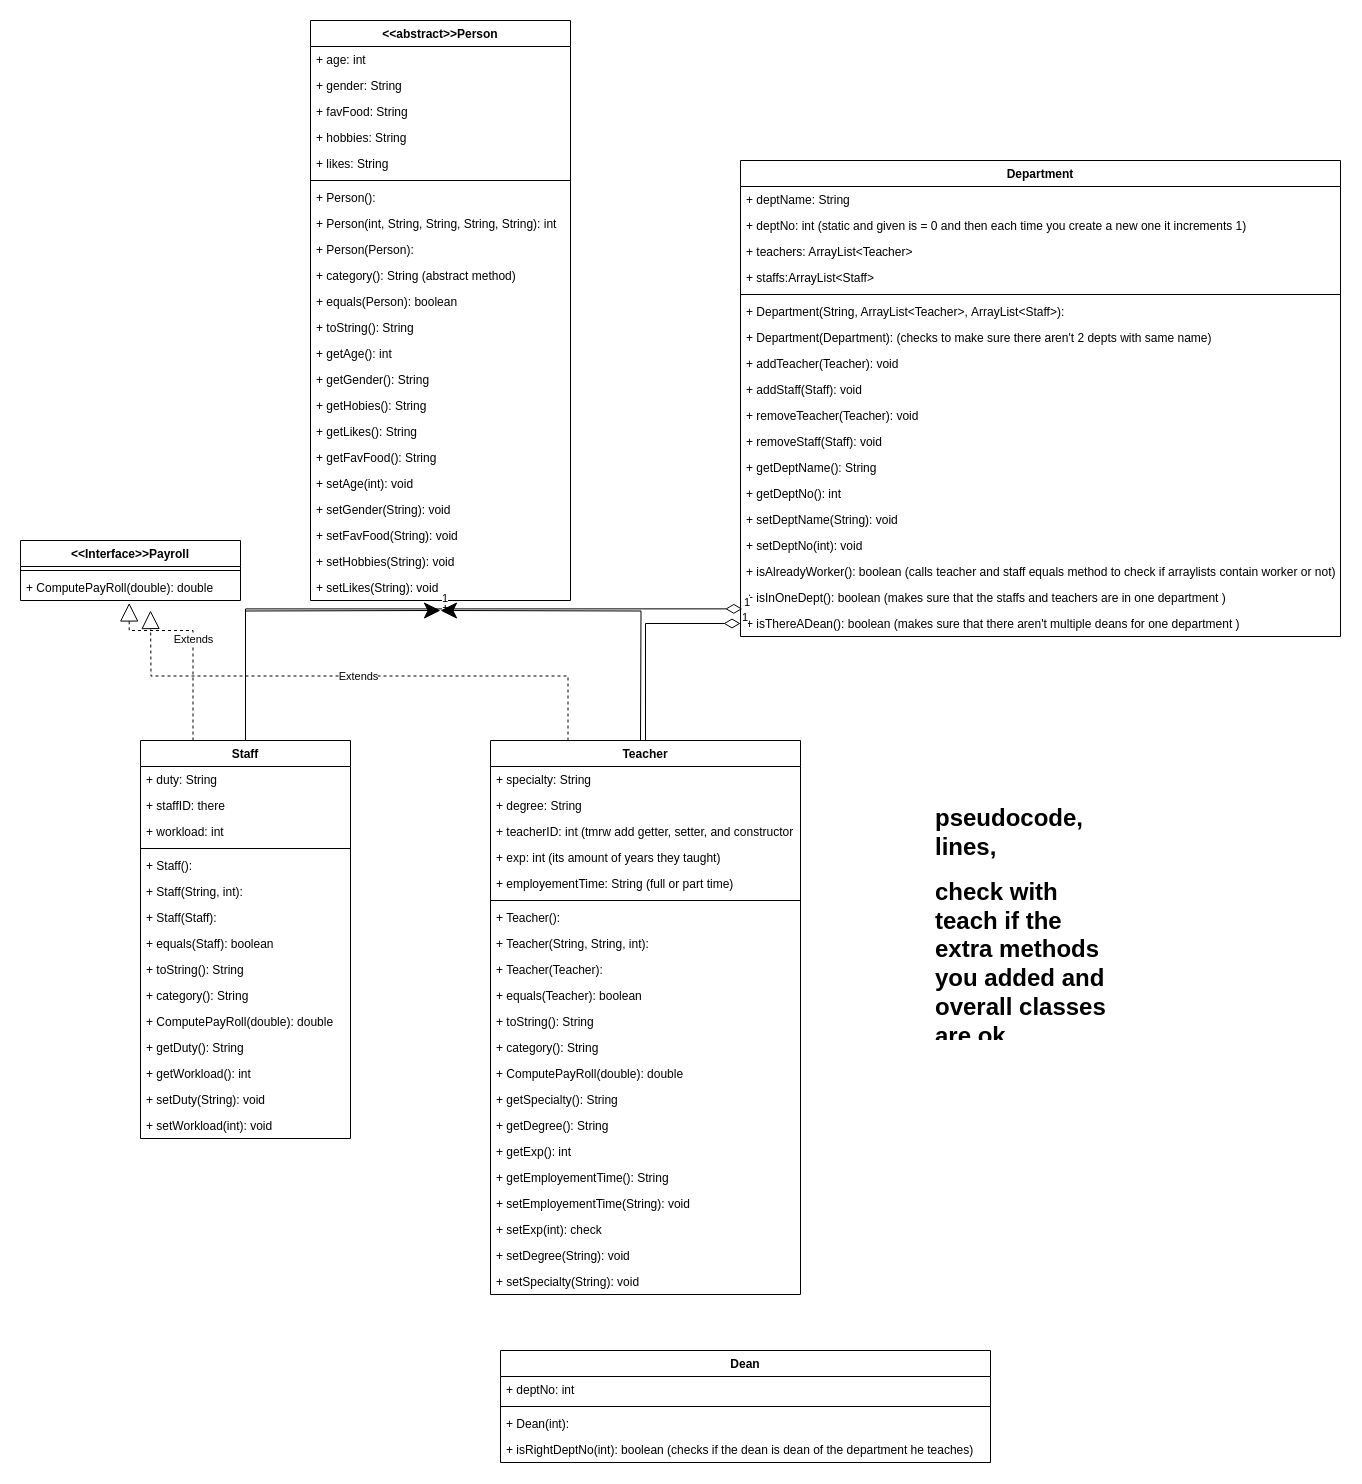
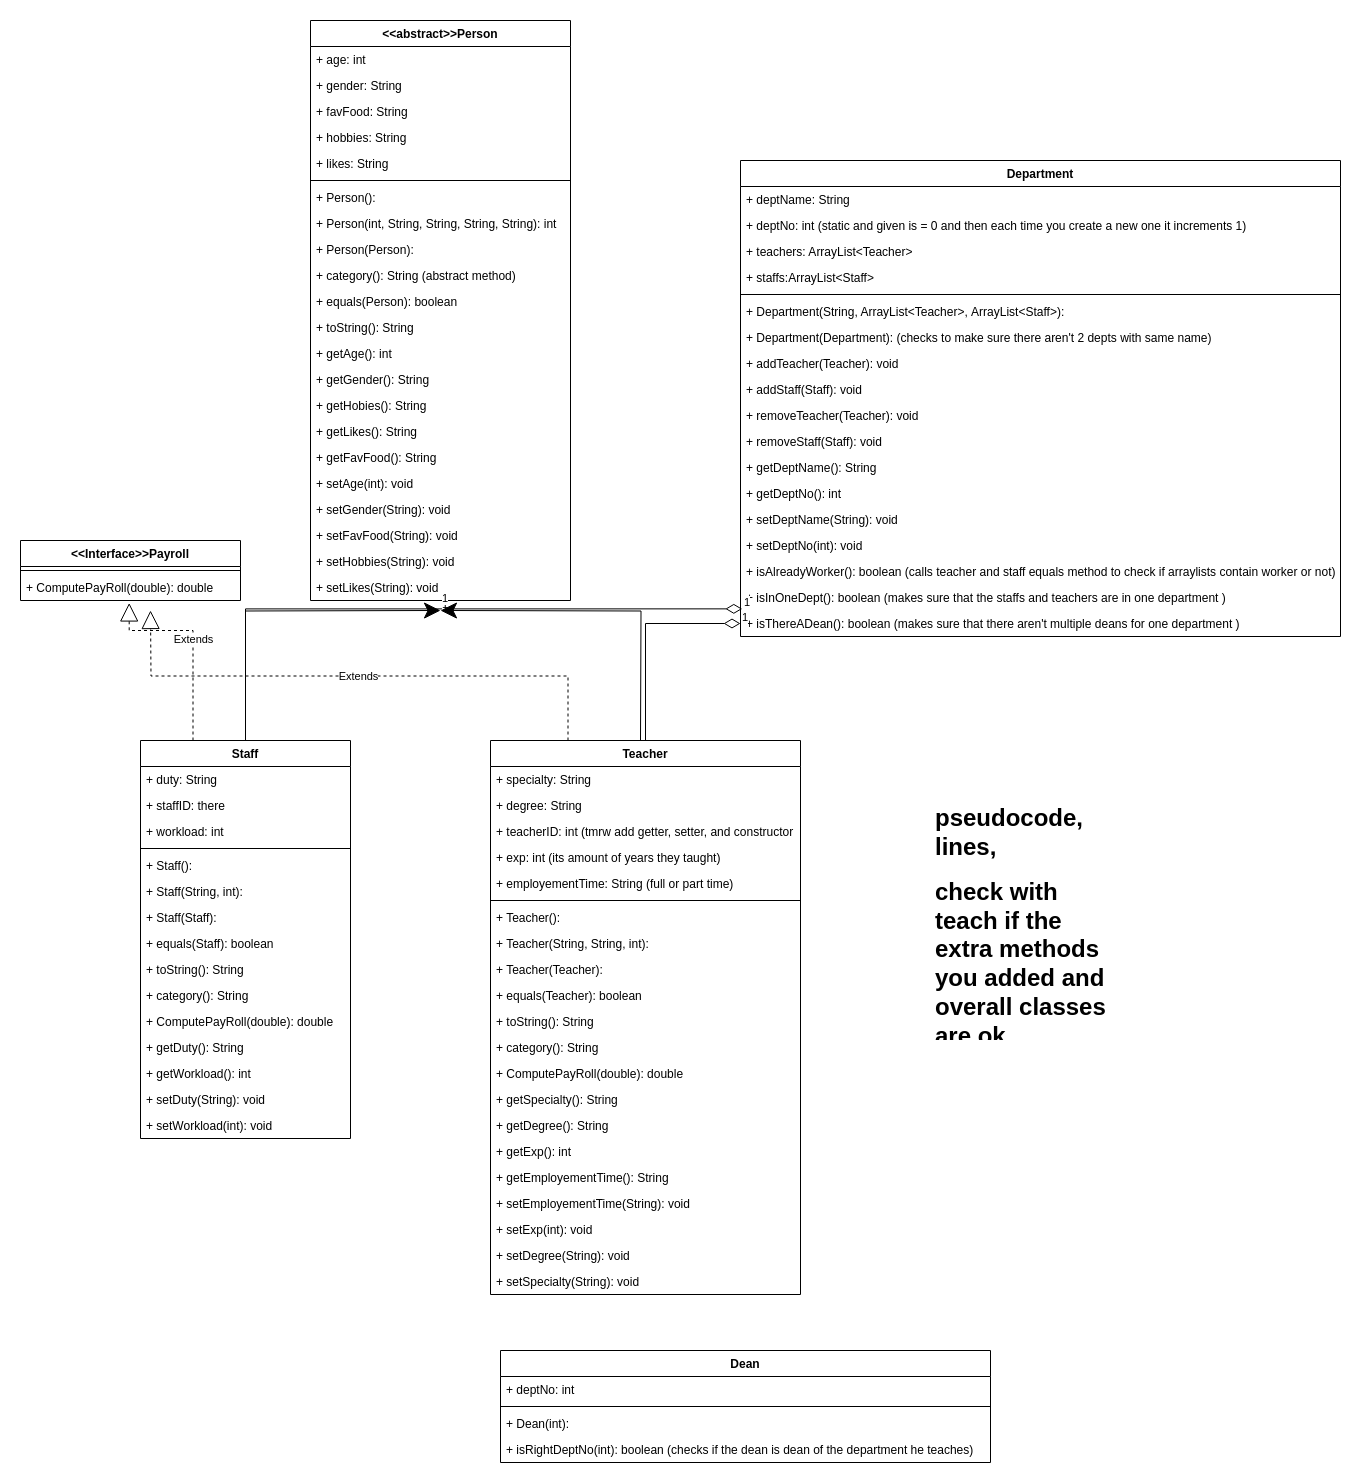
node "+ setExp(int): check": label "+ setExp(int): check" -> "+ setExp(int): void"
